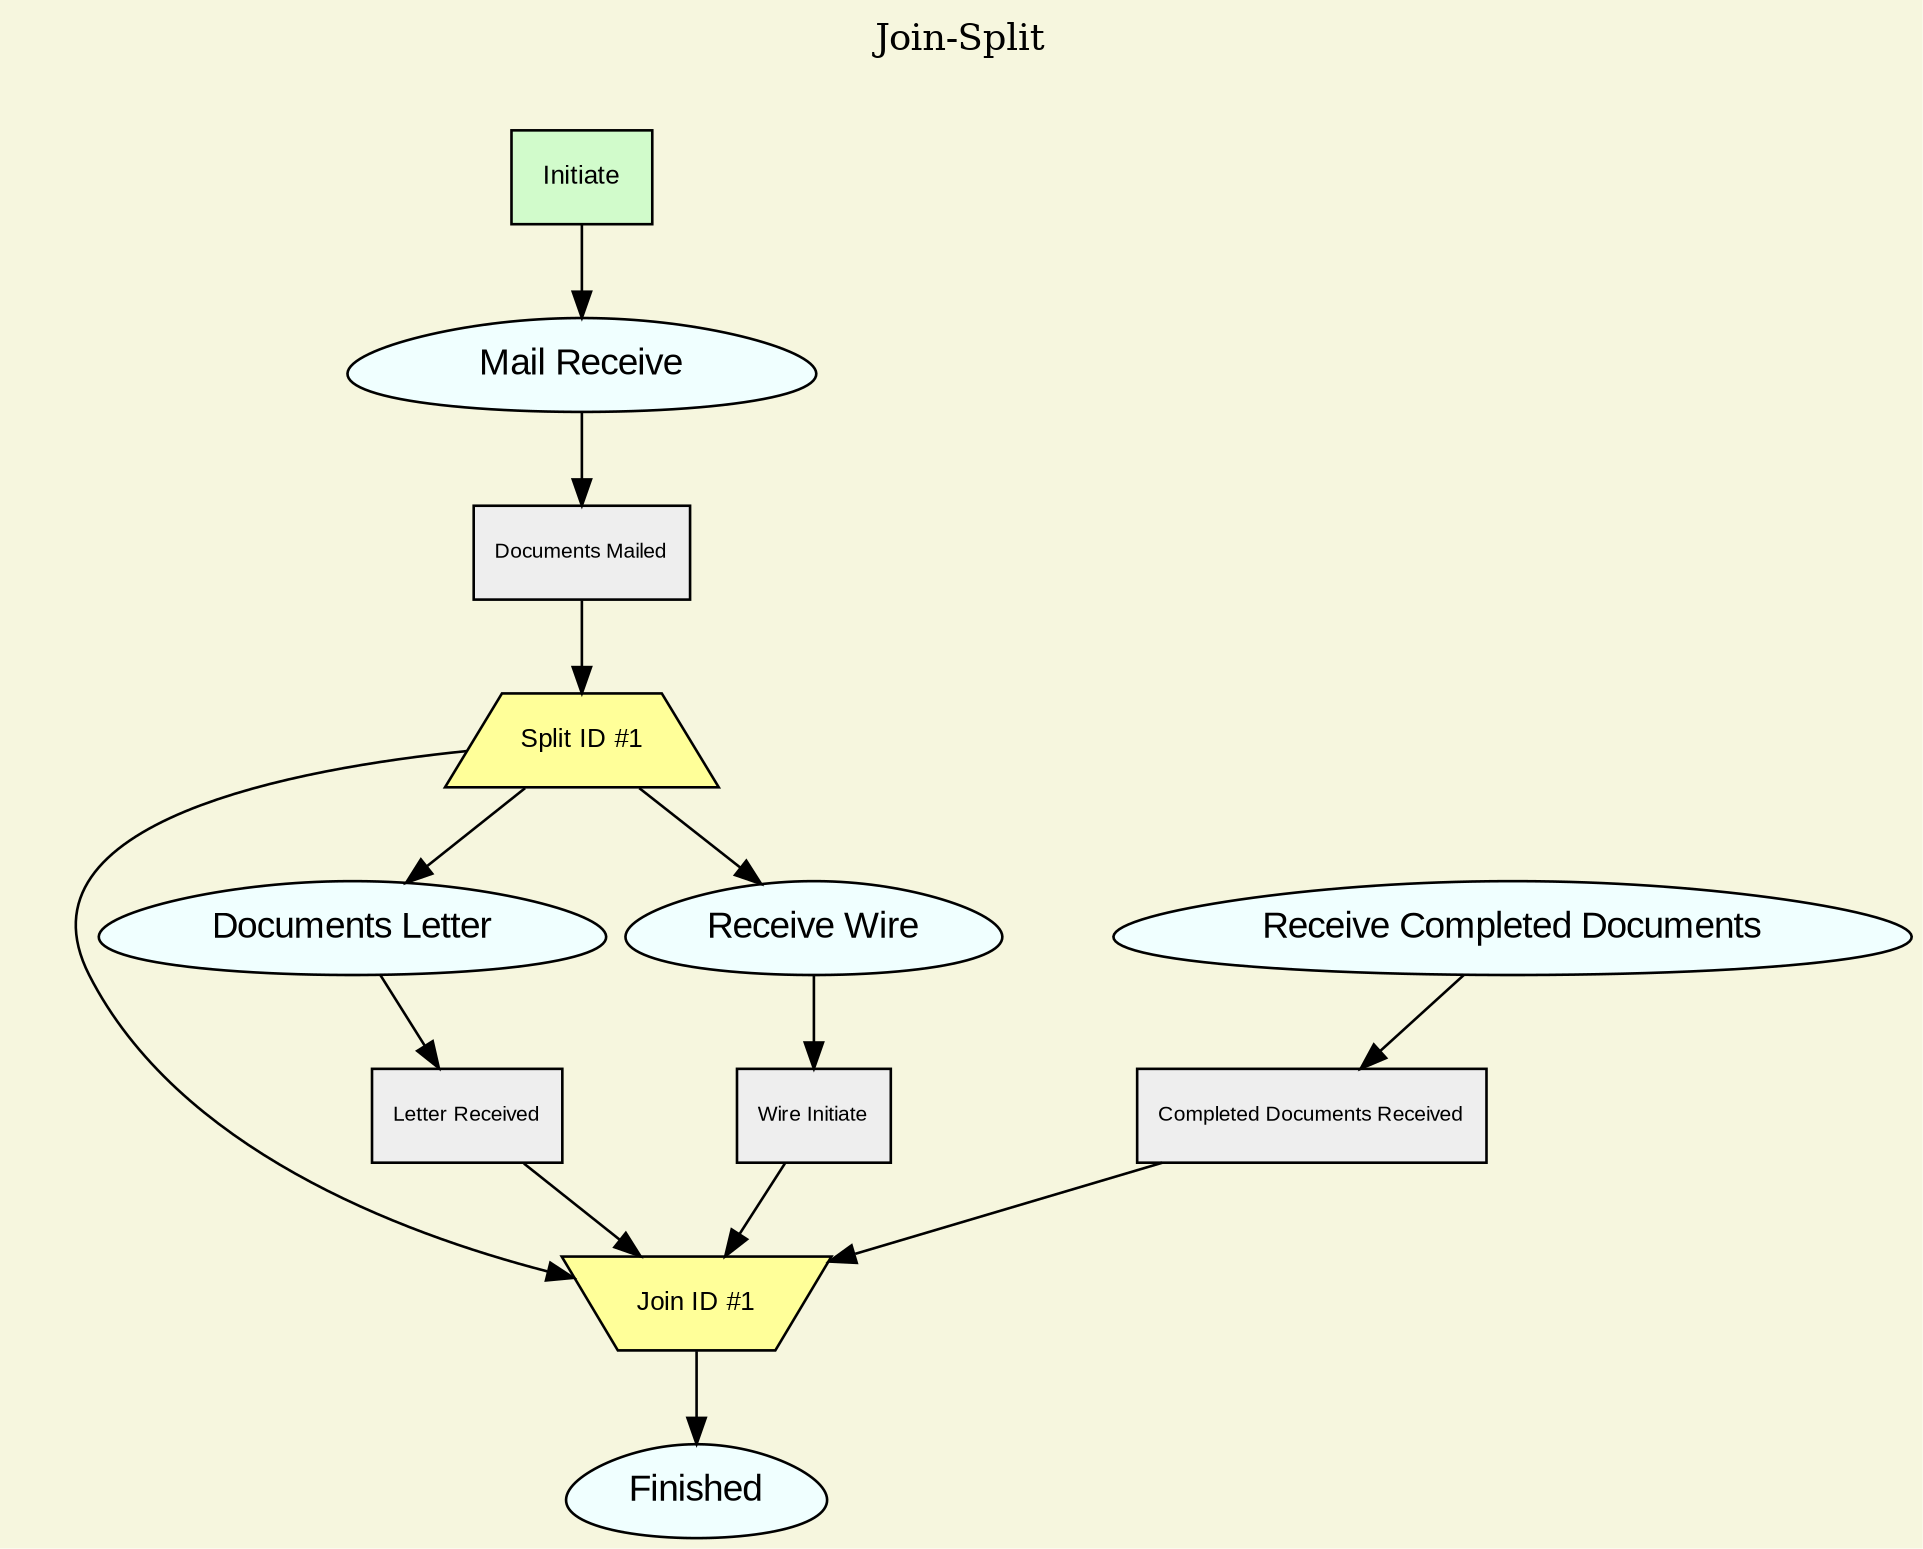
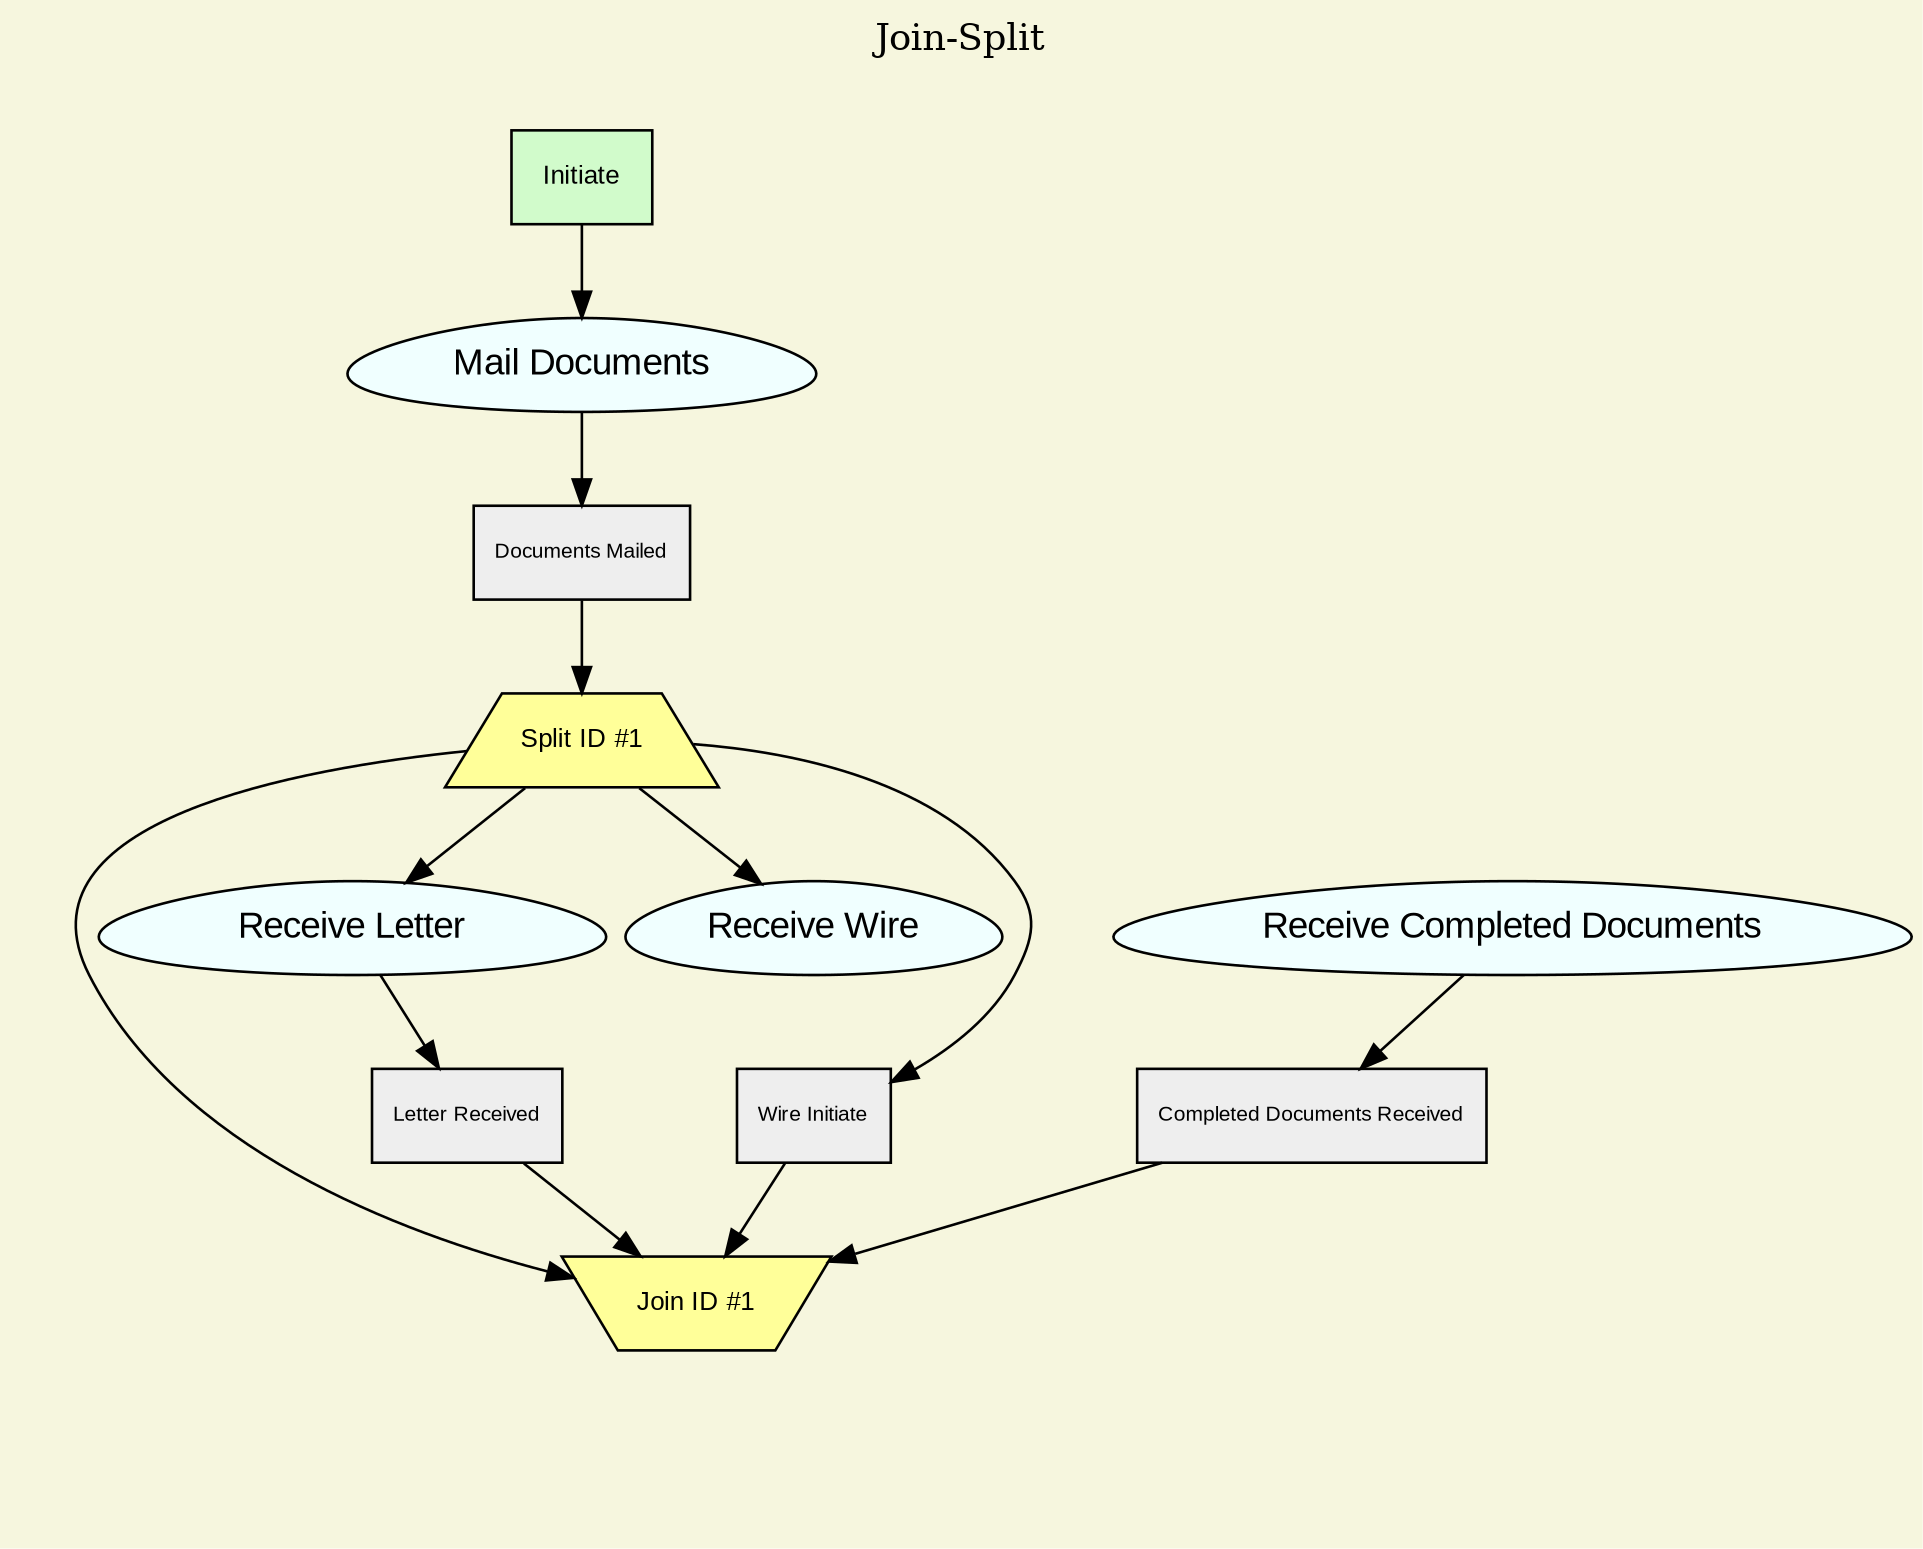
node "Mail Receive": label "Mail Receive" -> "Mail Documents"
node "Documents Letter": label "Documents Letter" -> "Receive Letter"
edge "Receive Wire" -> "Wire Initiate": now "Split ID #1" -> "Wire Initiate"
node "Finished": removed
